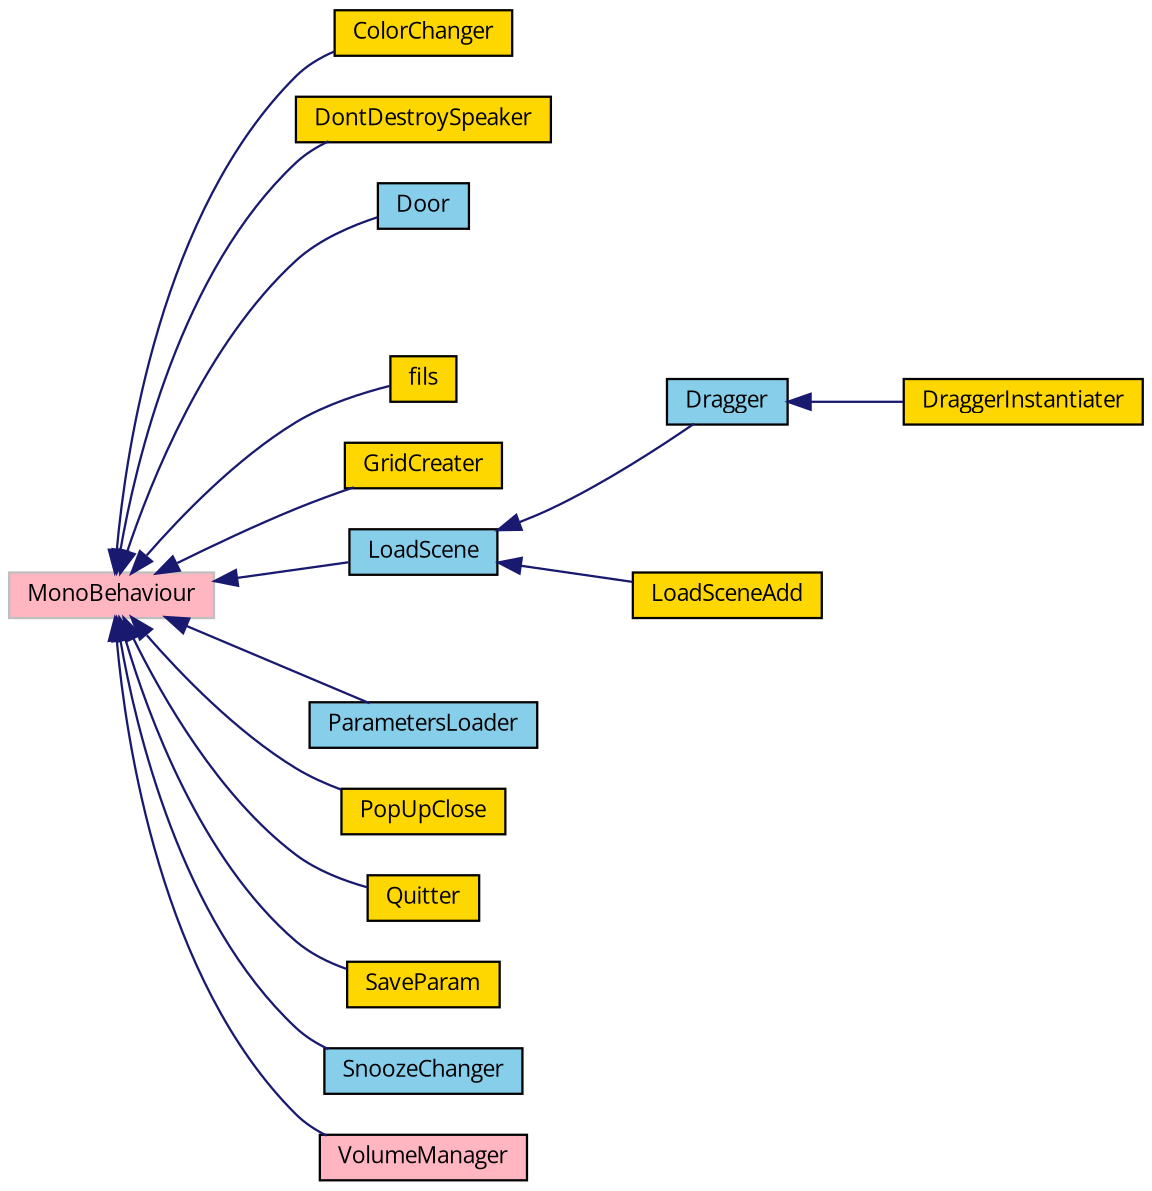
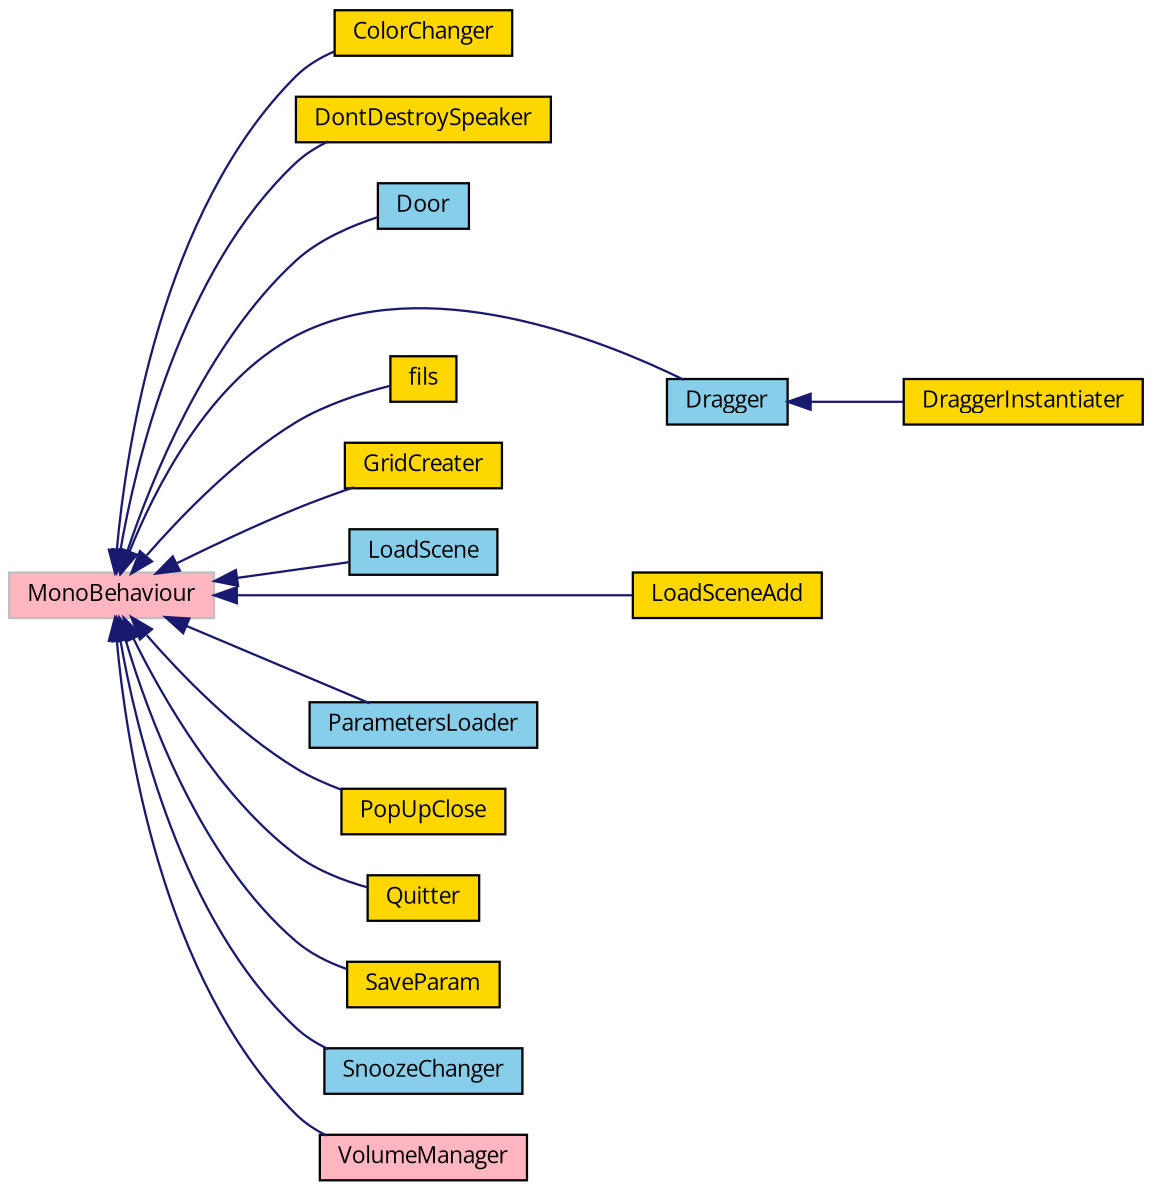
edge "Dragger" -> "LoadScene": now "Dragger" -> "MonoBehaviour"
edge "LoadSceneAdd" -> "LoadScene": now "LoadSceneAdd" -> "MonoBehaviour"
